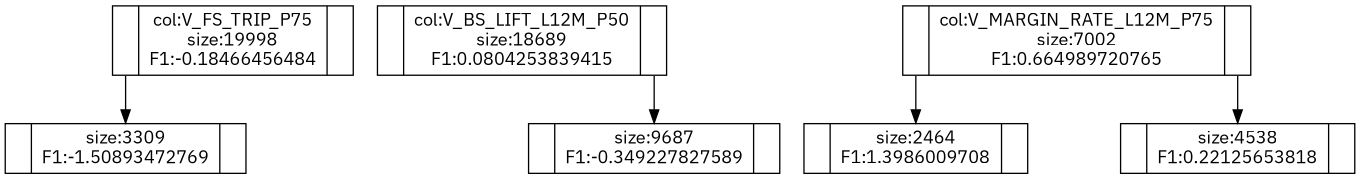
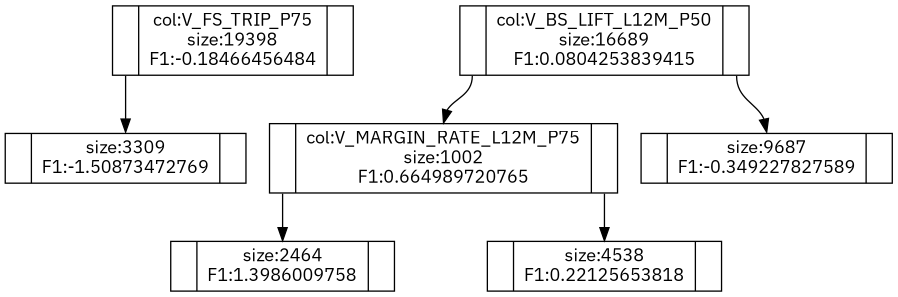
node "col:V_FS_TRIP_P75": text "size:19998" -> "size:19398"
node "col:V_BS_LIFT_L12M_P50": text "size:18689" -> "size:16689"
node "col:V_MARGIN_RATE_L12M_P75": text "size:7002" -> "size:1002"
edge "col:V_BS_LIFT_L12M_P50" -> "col:V_MARGIN_RATE_L12M_P75": added
node "size:3309": text "F1:-1.50893472769" -> "F1:-1.50873472769"
node "size:2464": text "F1:1.3986009708" -> "F1:1.3986009758"
